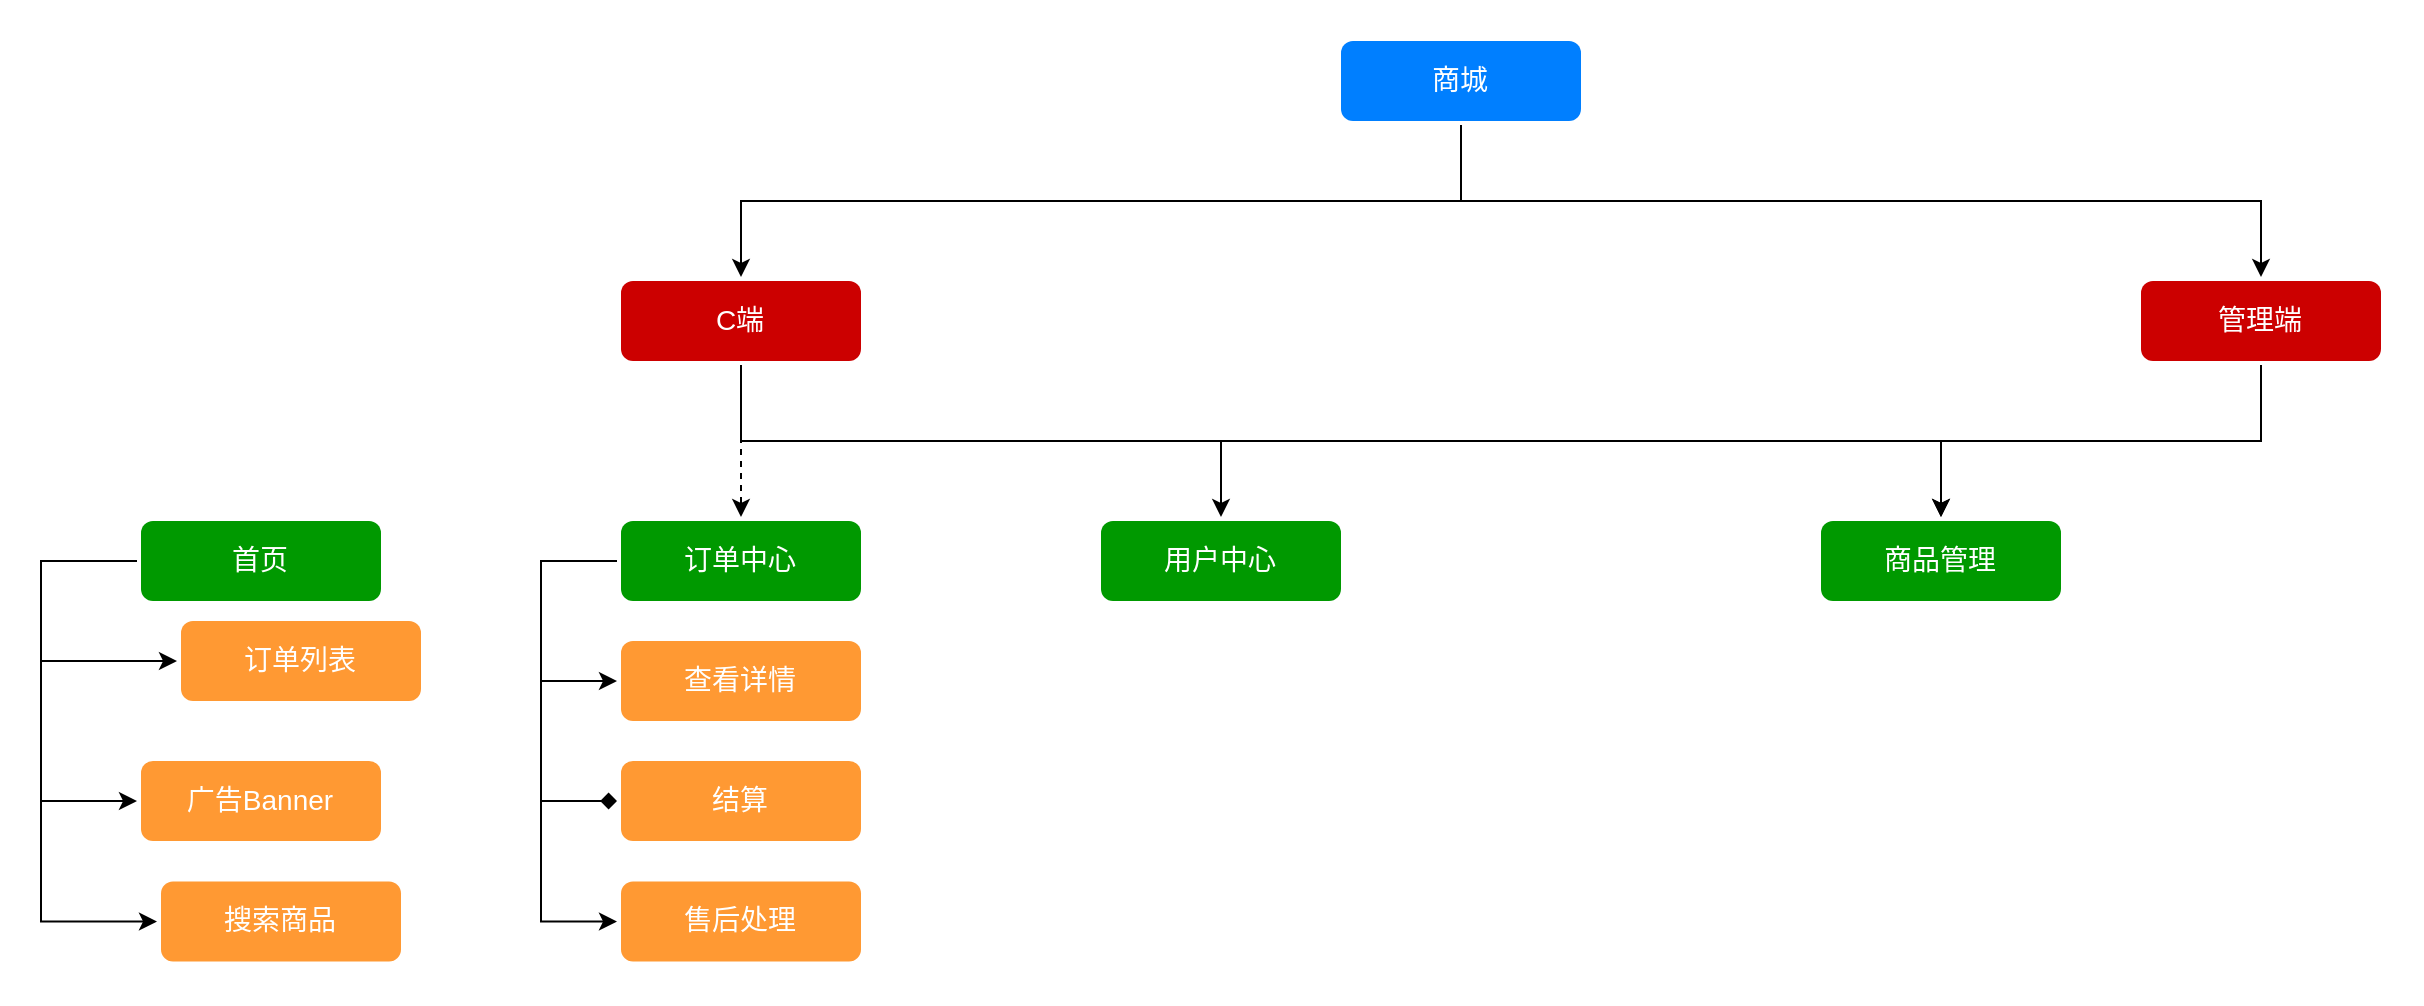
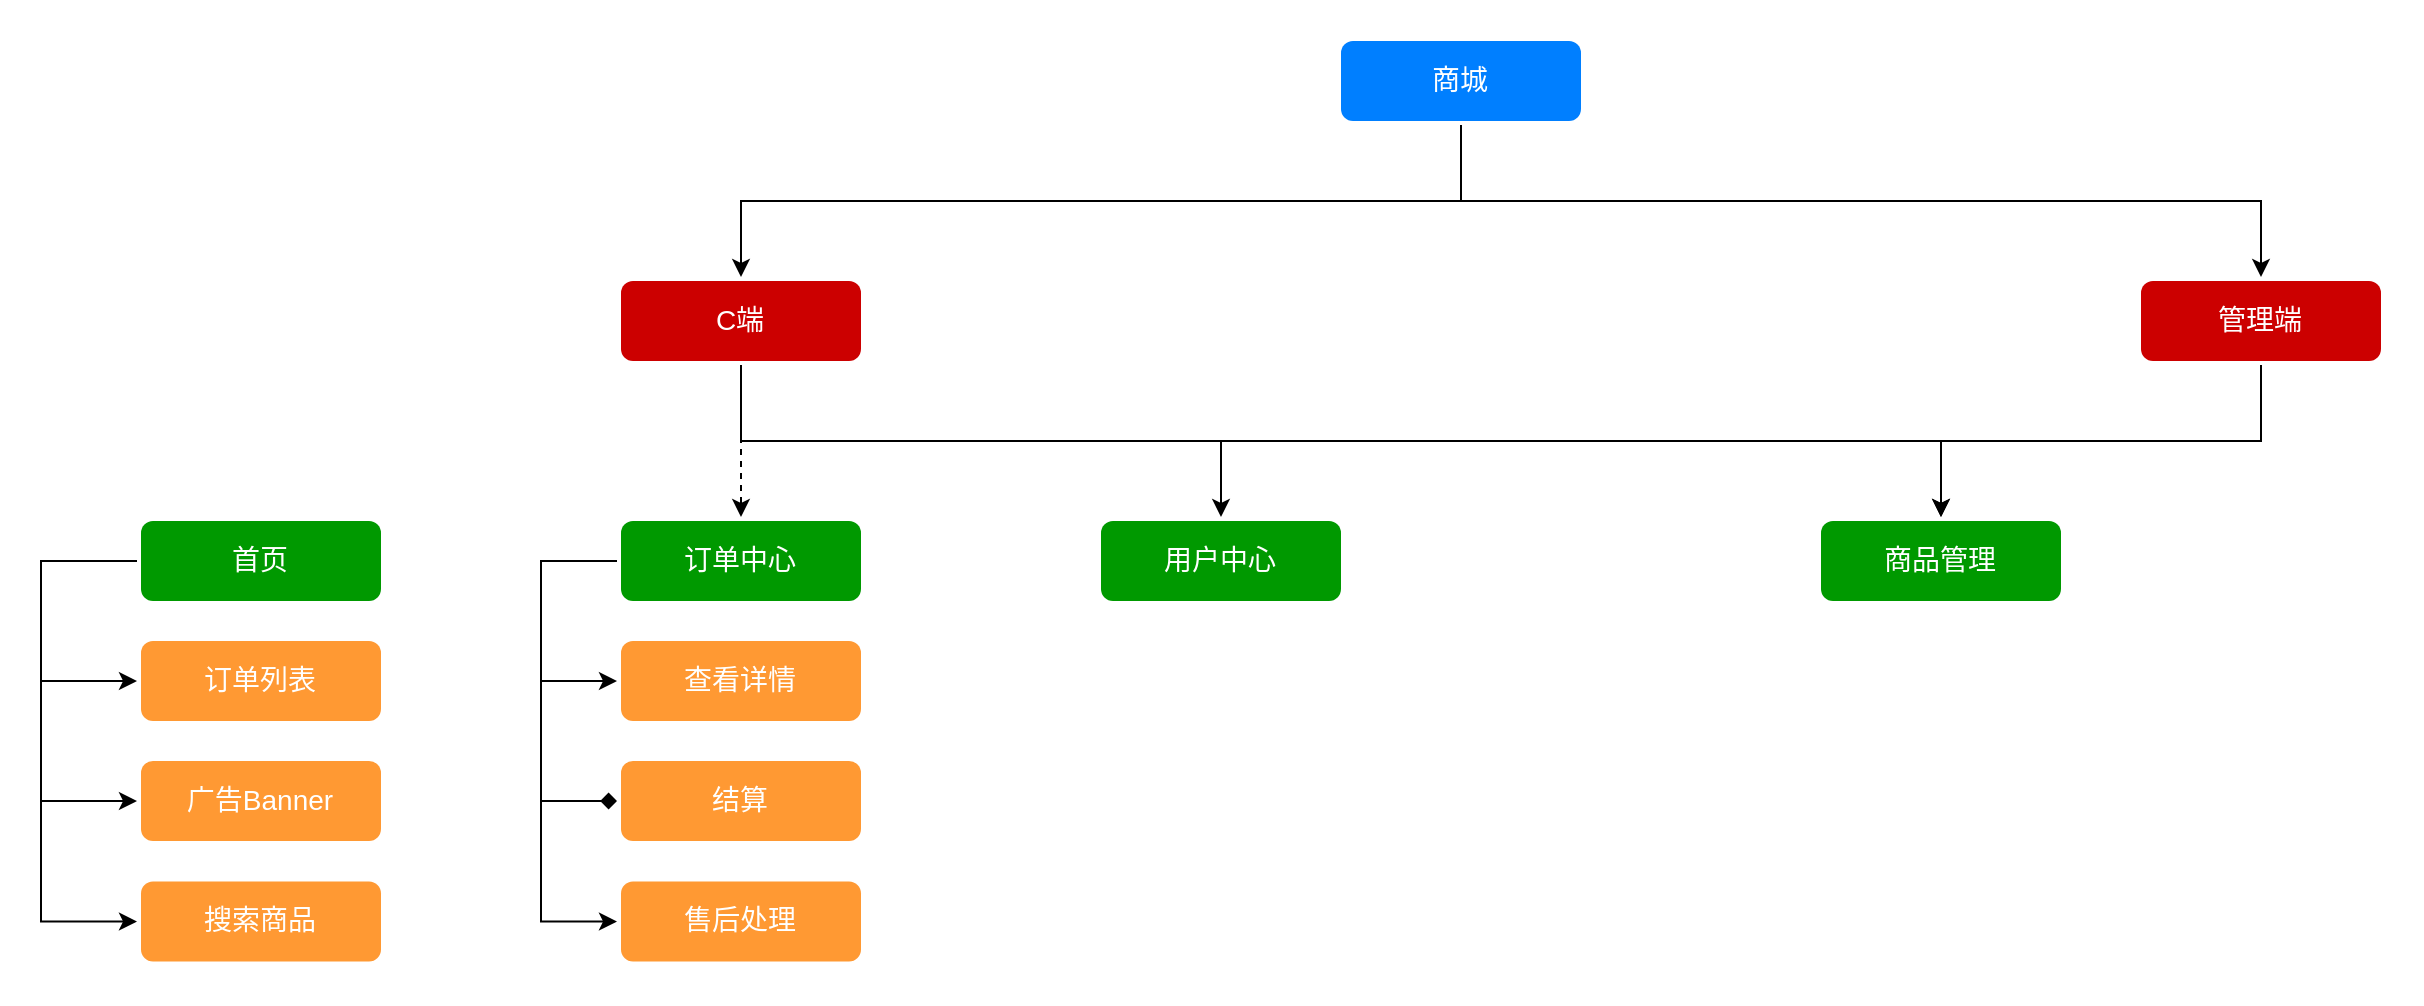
node "订单列表": moved (301, 661) -> (261, 681)
node "搜索商品": moved (281, 922) -> (261, 922)
